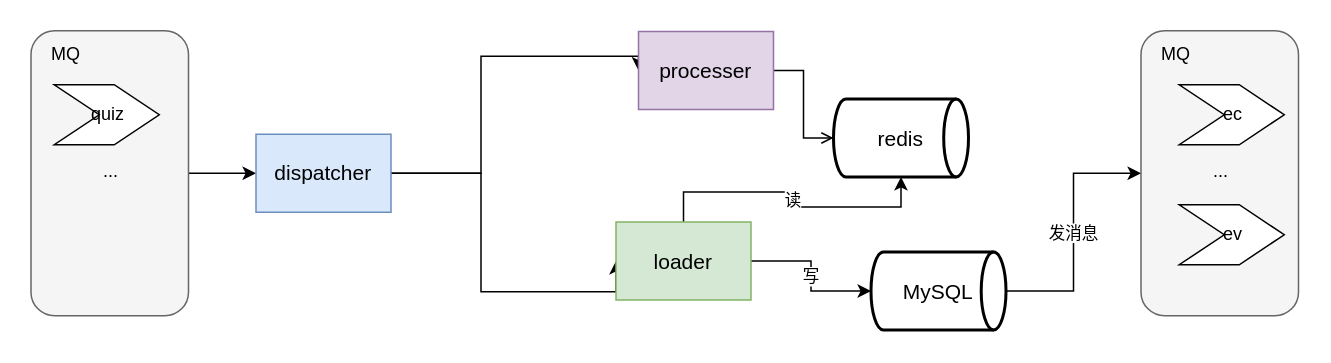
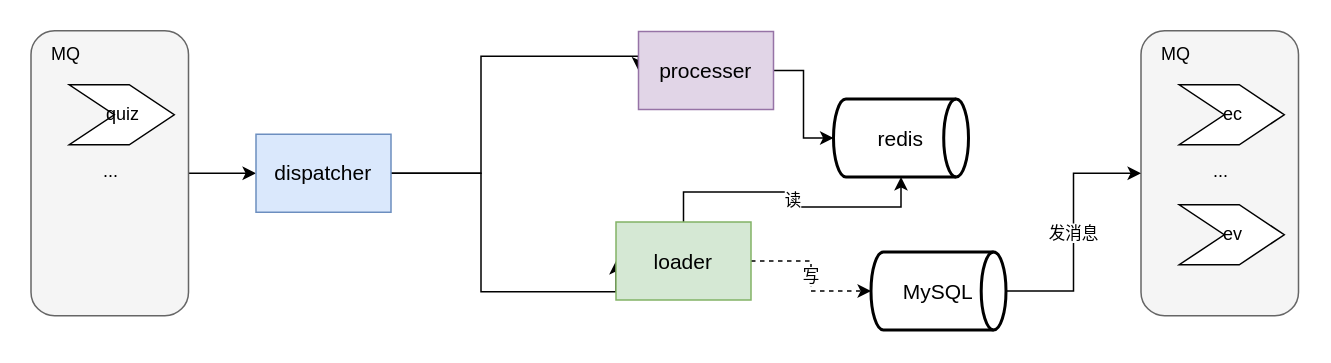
node "quiz": moved (107, 115) -> (122, 115)
edge "processer" -> "redis": arrowhead open -> classic
edge "loader" -> "MySQL": style solid -> dashed
